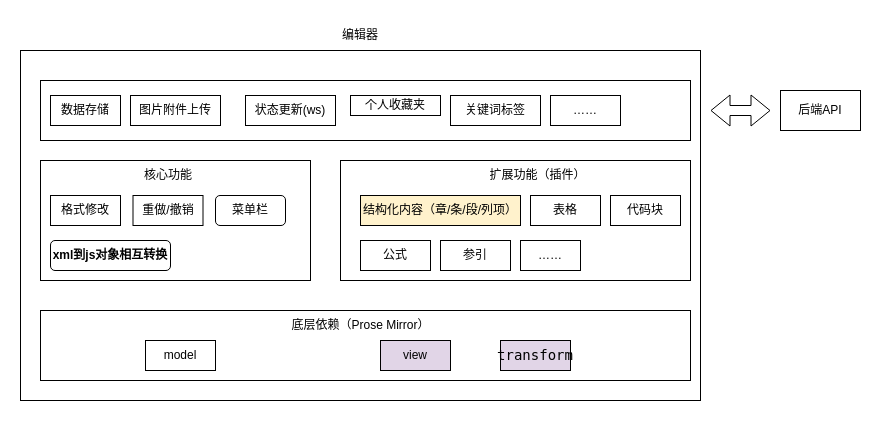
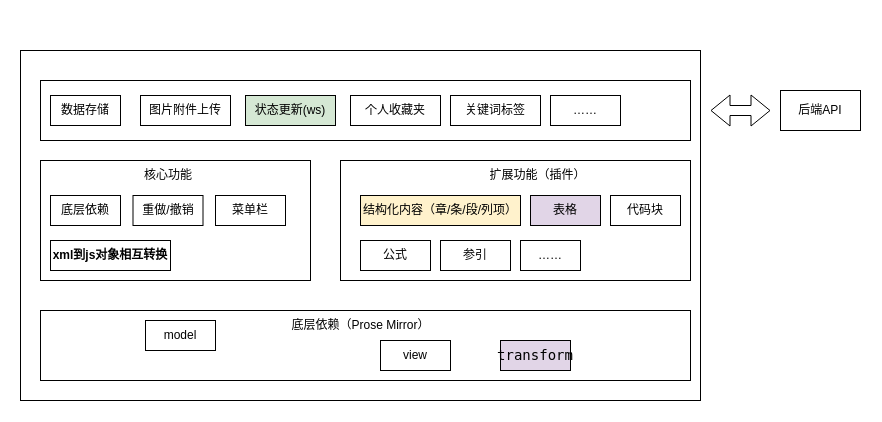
node "编辑器": removed
node "个人收藏夹": size 90x20 -> 90x30
node "图片附件上传": moved (176, 111) -> (186, 111)
node "状态更新(ws)": fillcolor #ffffff -> #d5e8d4
node "格式修改": label "格式修改" -> "底层依赖"
node "菜单栏": shape rounded rectangle -> rectangle
node "表格": fillcolor #ffffff -> #e1d5e7
node "xml到js对象相互转换": shape rounded rectangle -> rectangle
node "model": moved (181, 356) -> (181, 336)
node "view": fillcolor #e1d5e7 -> #ffffff
